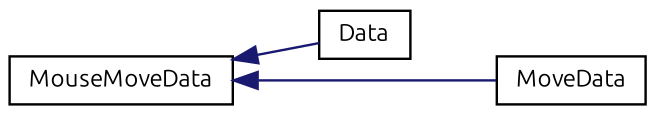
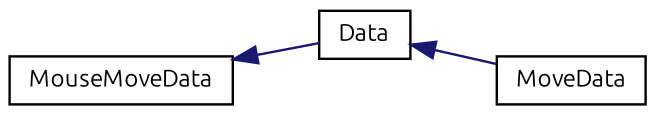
edge "MoveData" -> "MouseMoveData": now "MoveData" -> "Data"
